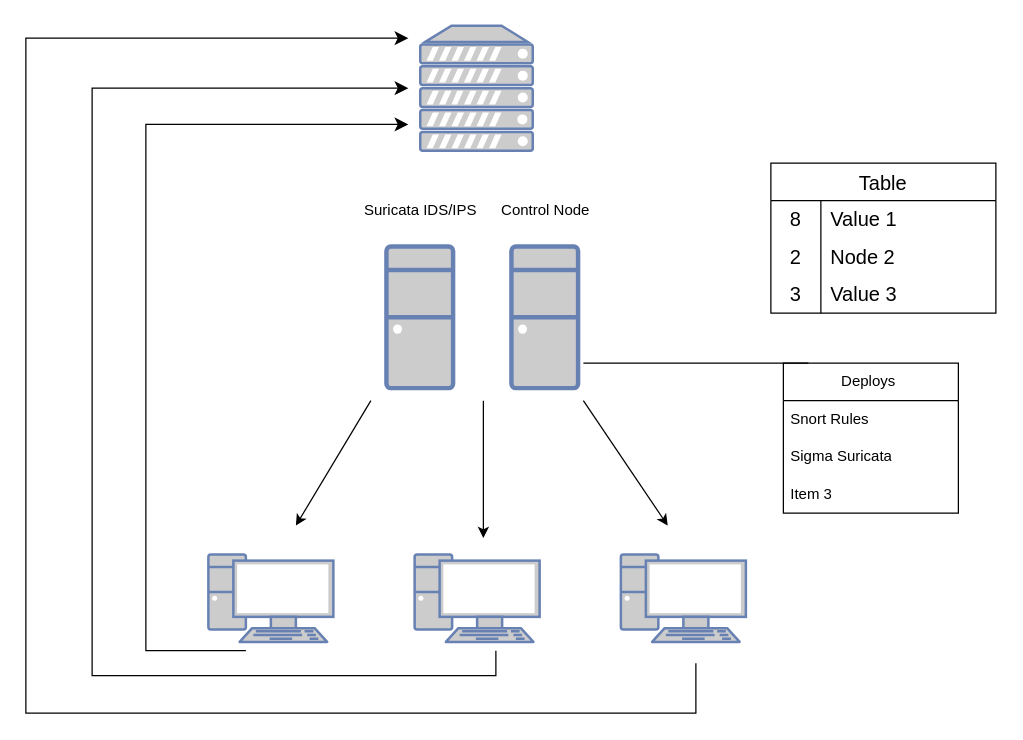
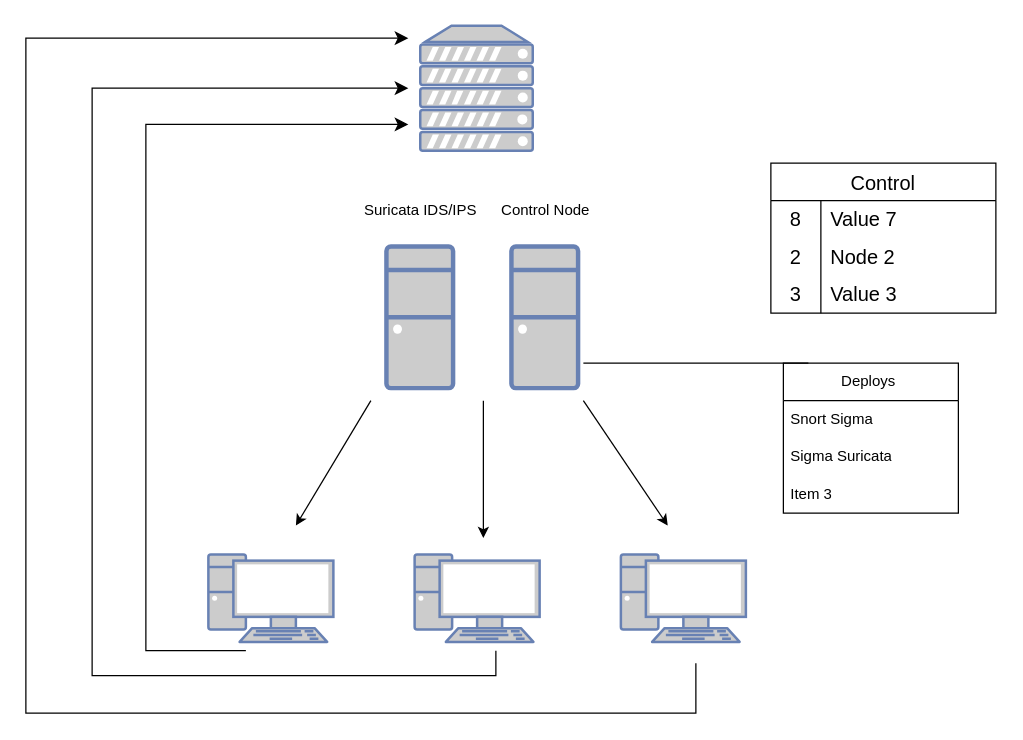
node "Table": label "Table" -> "Control"
node "Value 1": label "Value 1" -> "Value 7"
node "Snort Rules": label "Snort Rules" -> "Snort Sigma"
